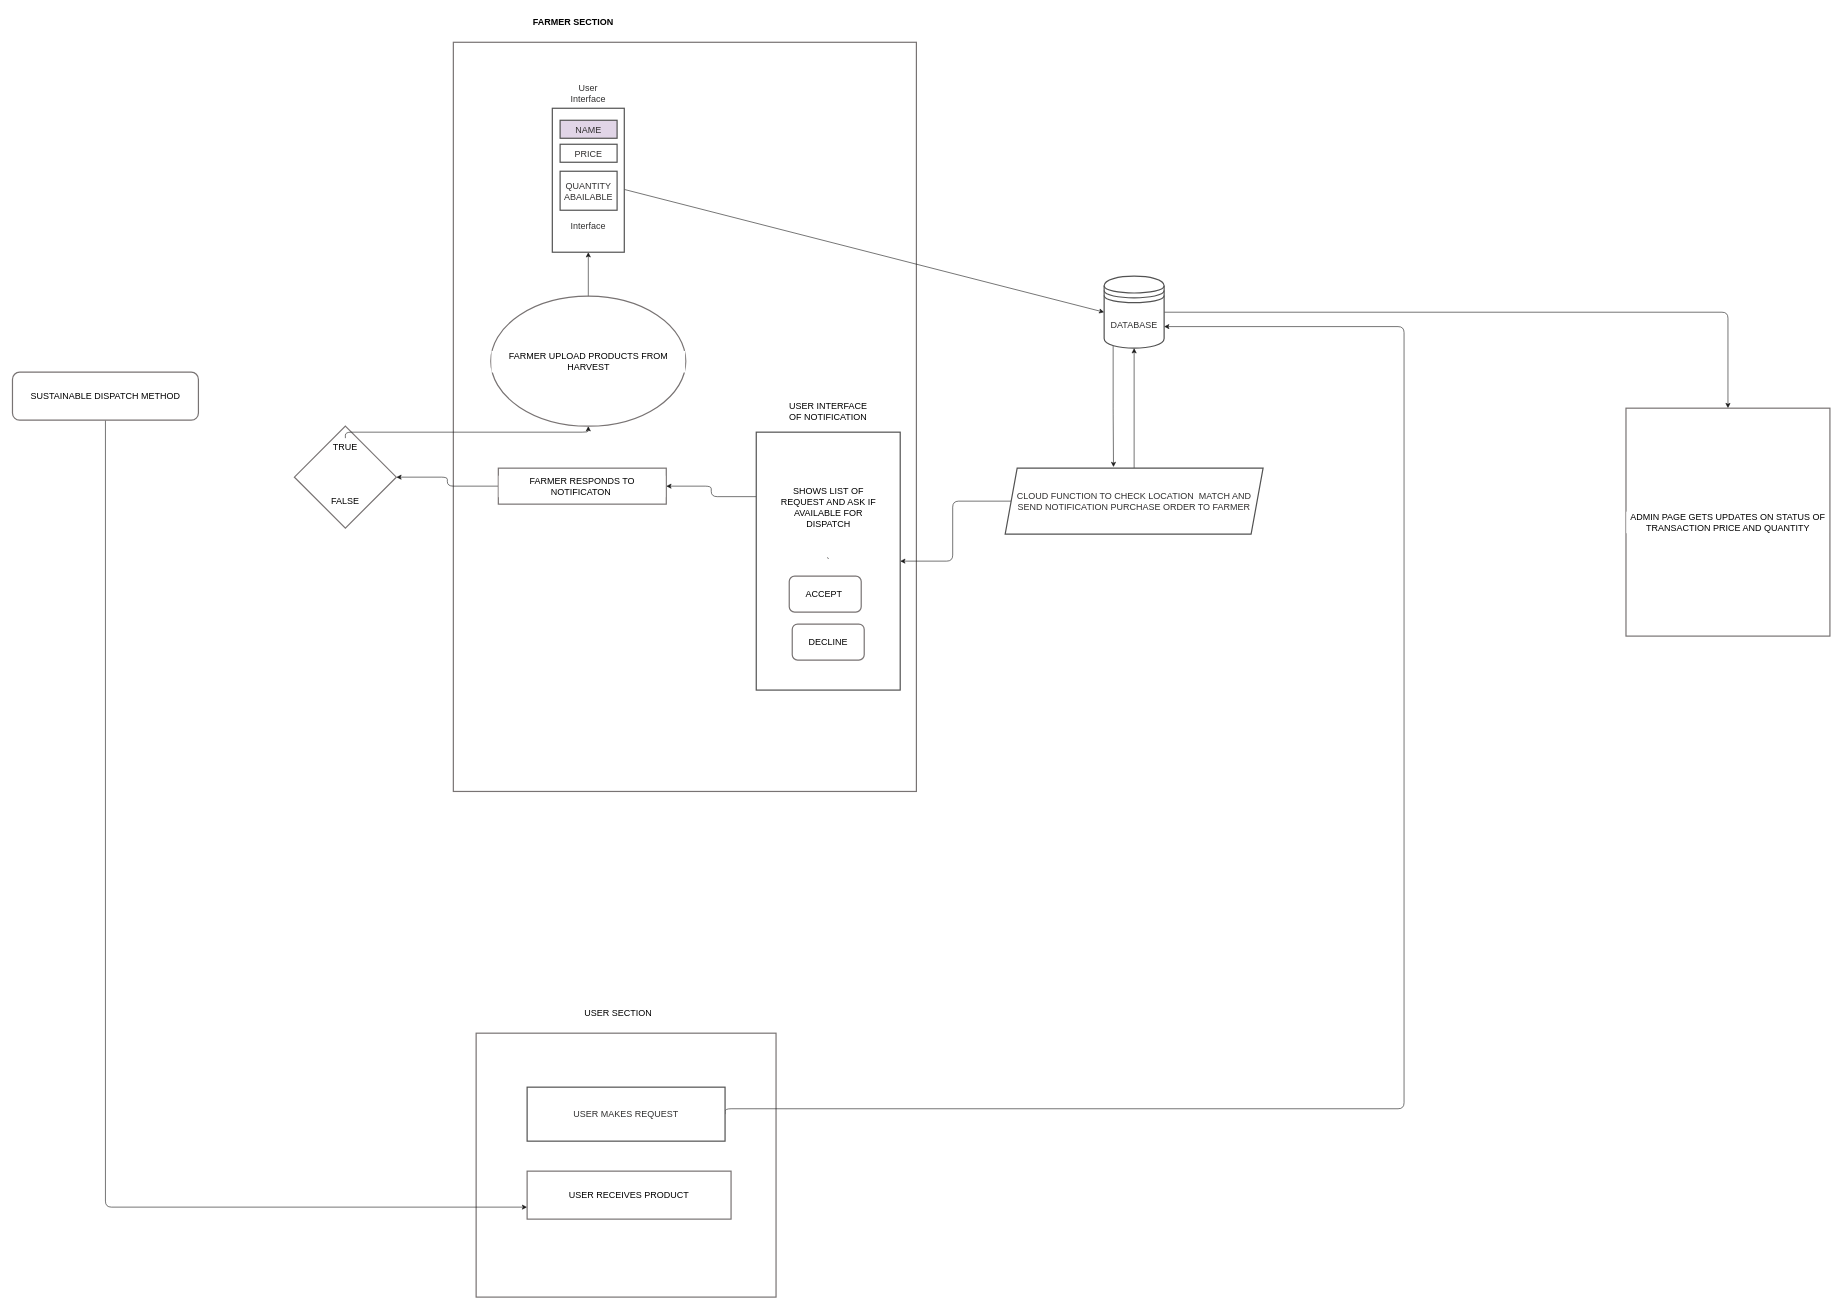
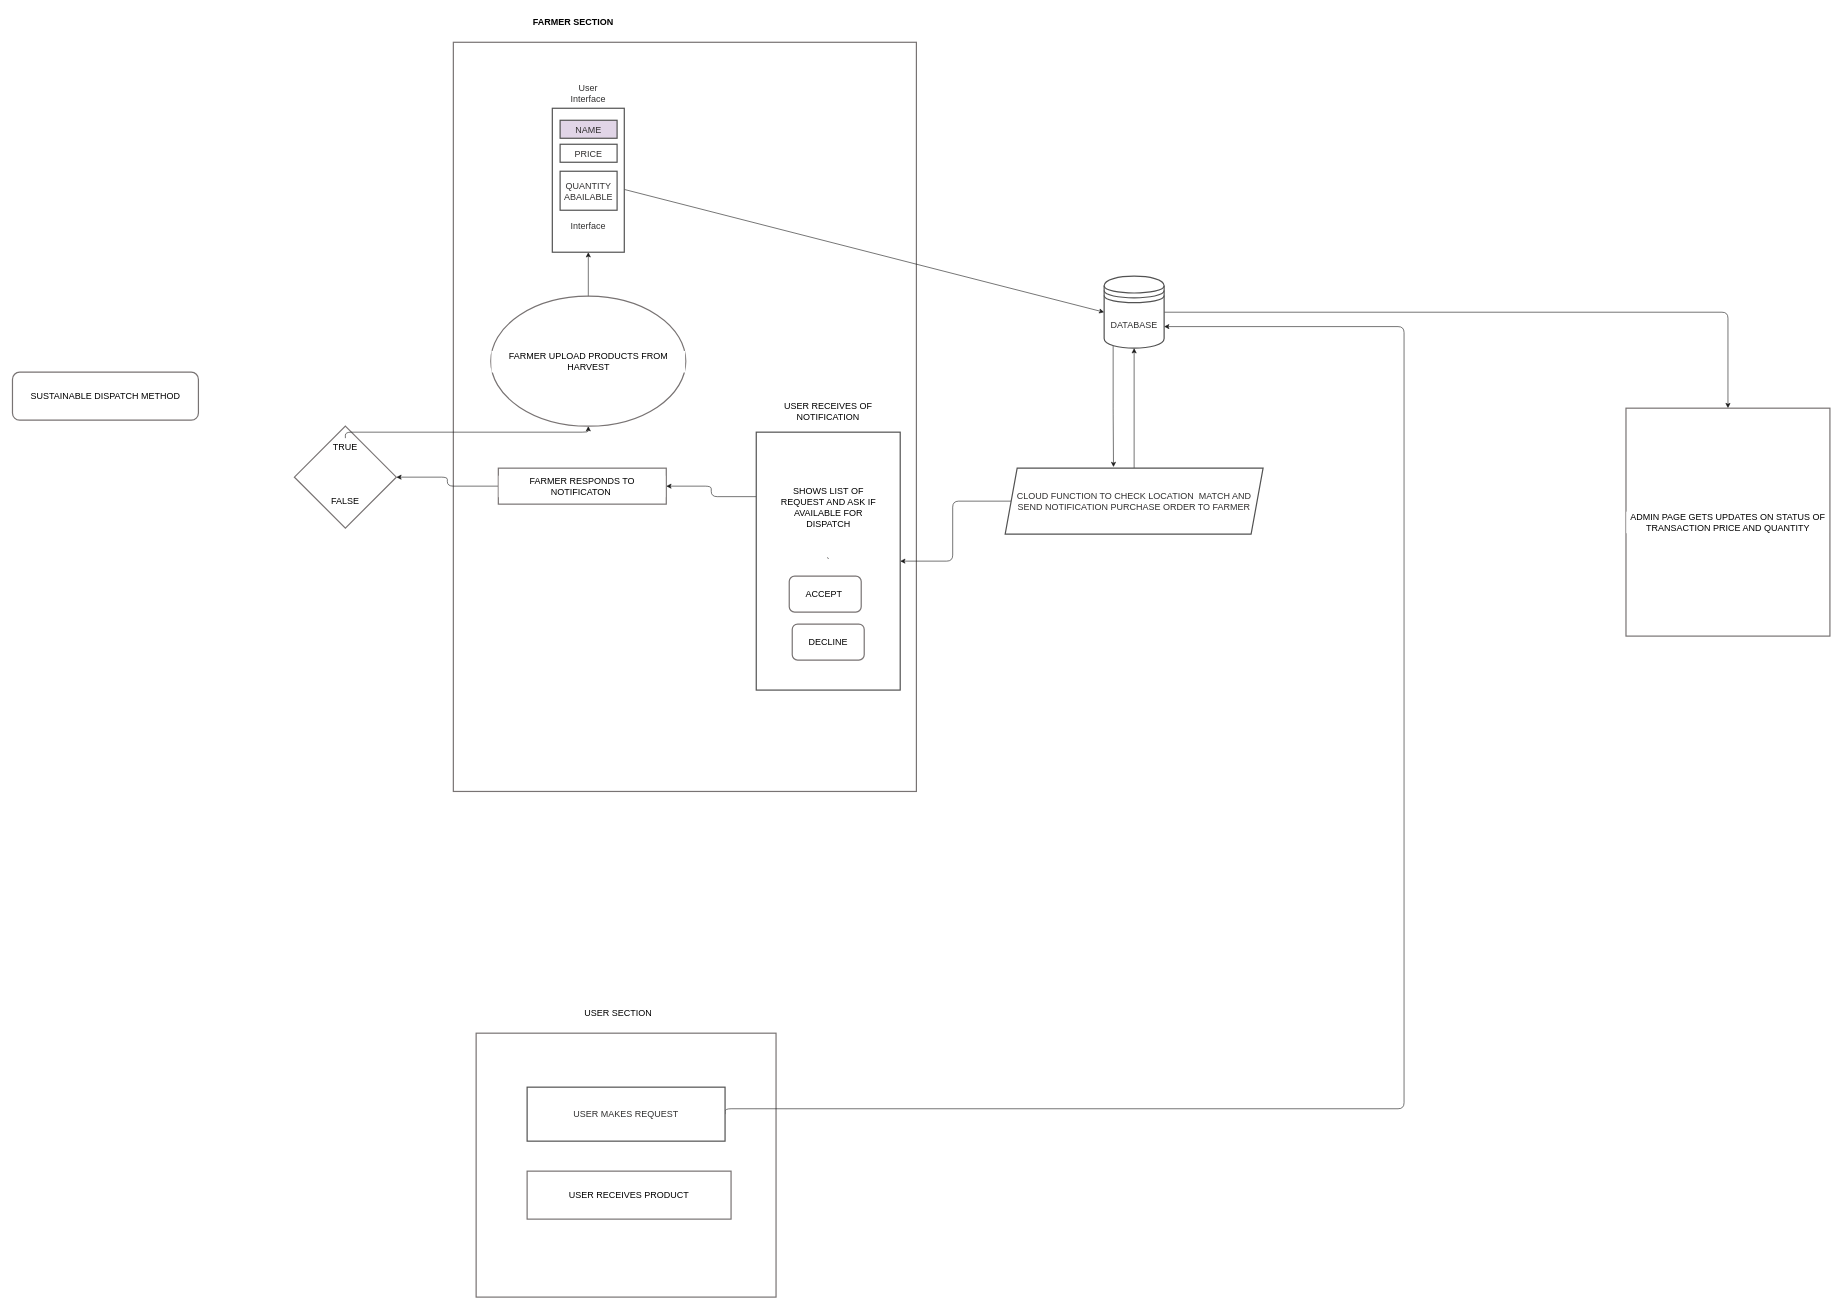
node "USER INTERFACE OF NOTIFICATION": label "USER INTERFACE OF NOTIFICATION" -> "USER RECEIVES OF NOTIFICATION"
edge "SUSTAINABLE DISPATCH METHOD" -> "USER RECEIVES PRODUCT": removed
